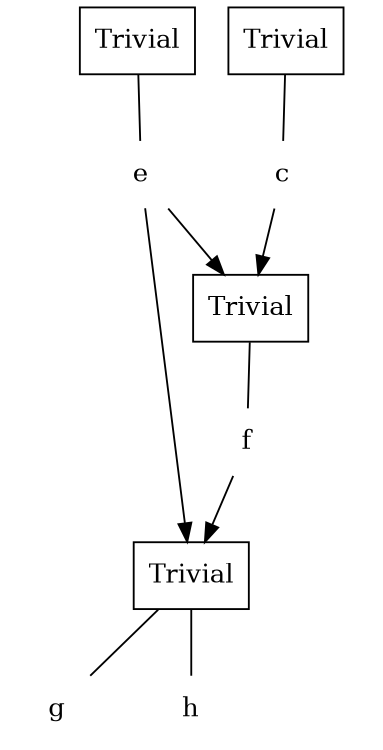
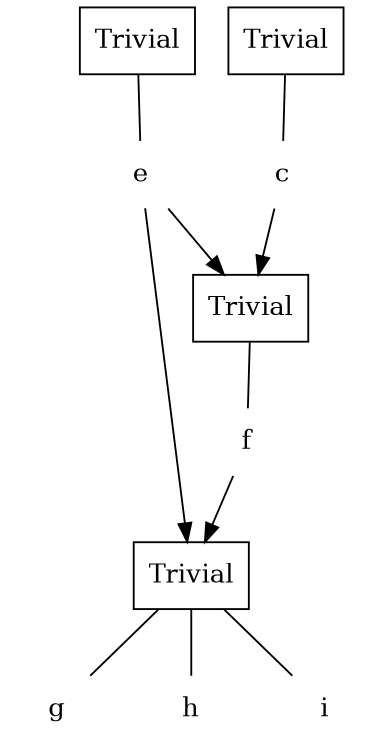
node "i": added
